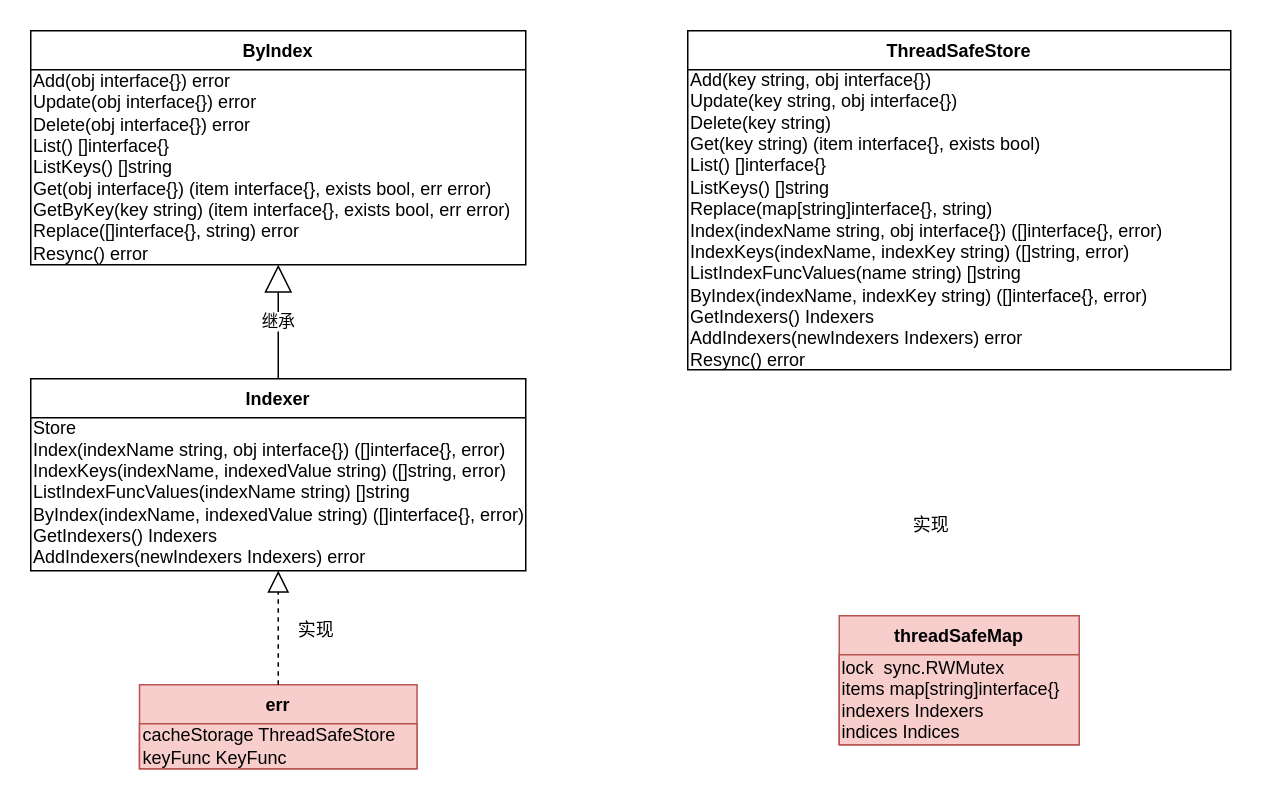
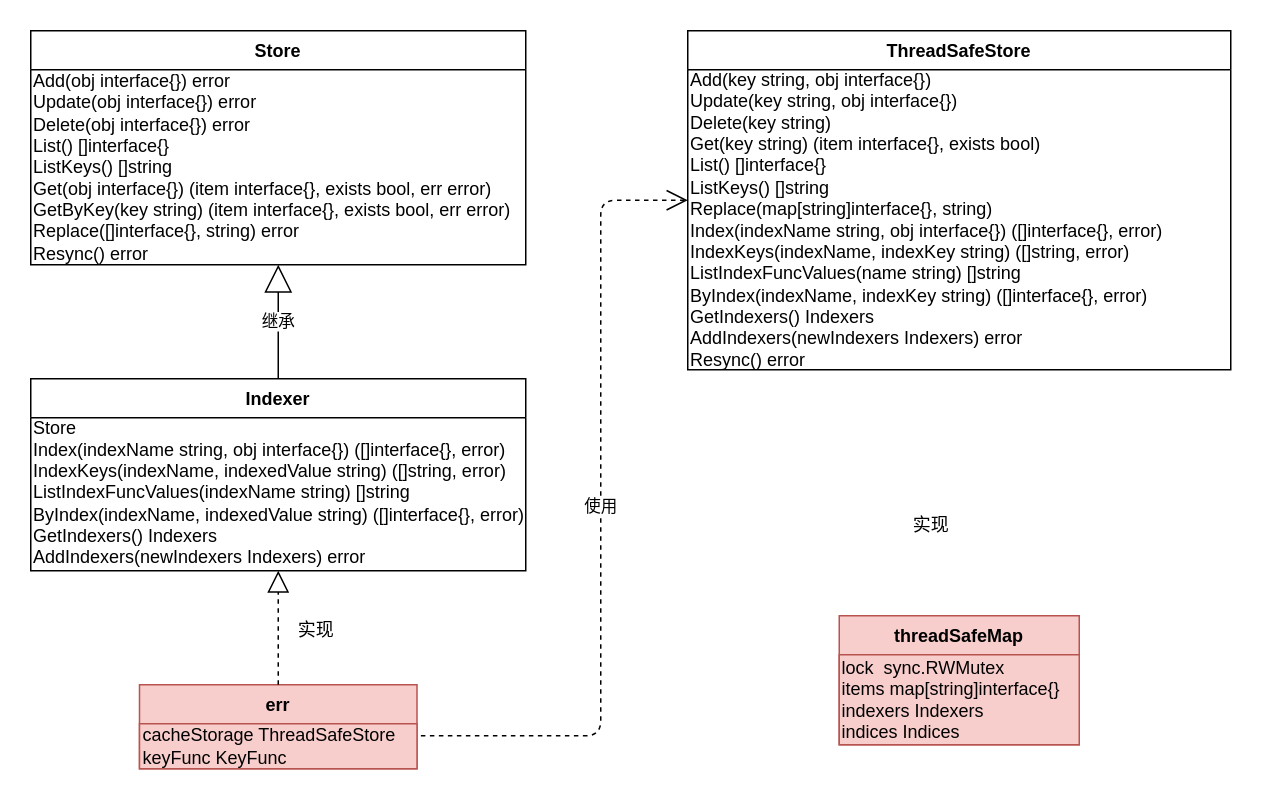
node "ByIndex": label "ByIndex" -> "Store"
edge "cacheStorage ThreadSafeStore keyFunc KeyFunc" -> "ThreadSafeStore": added, label "使用"
